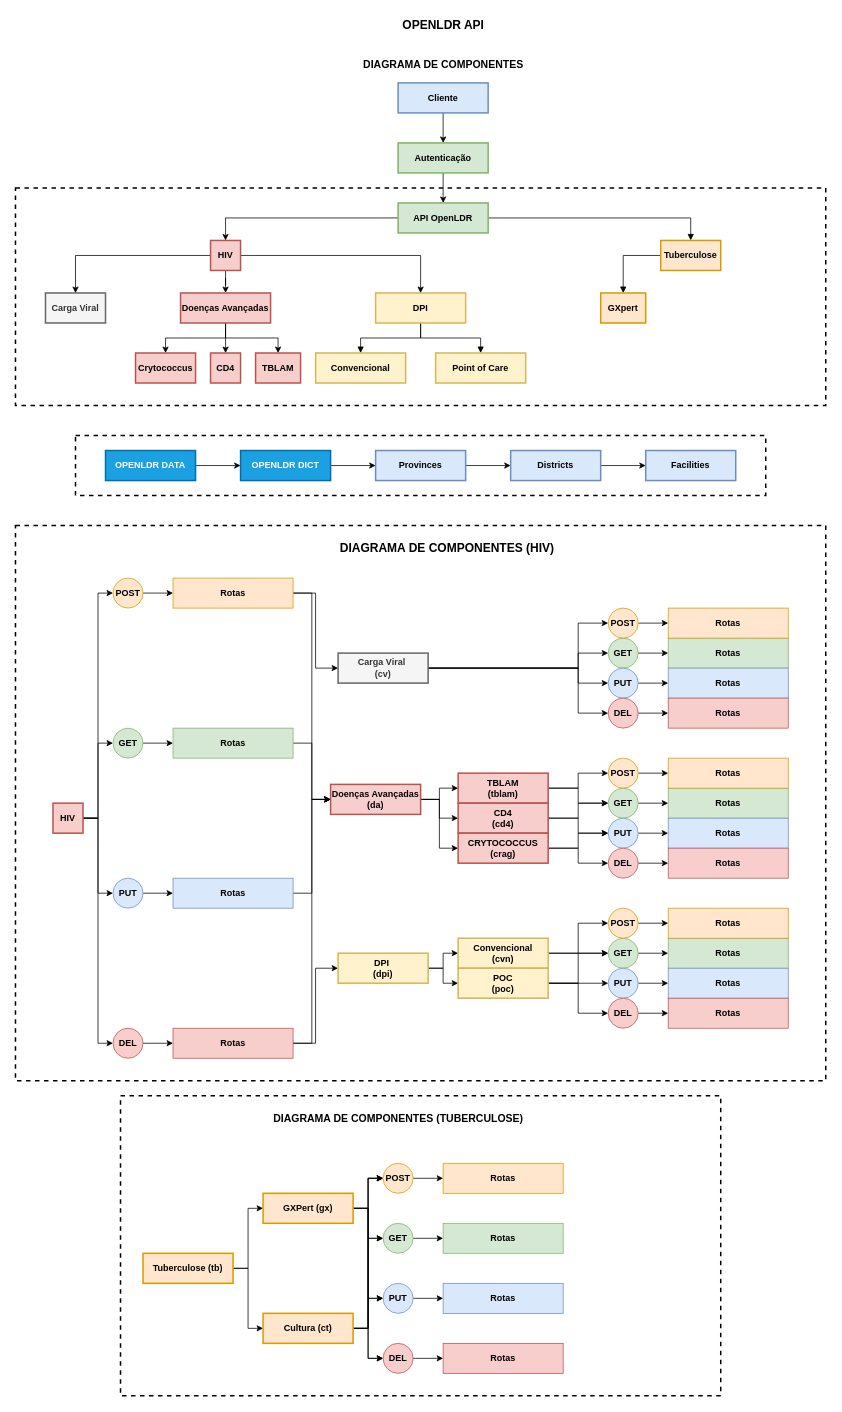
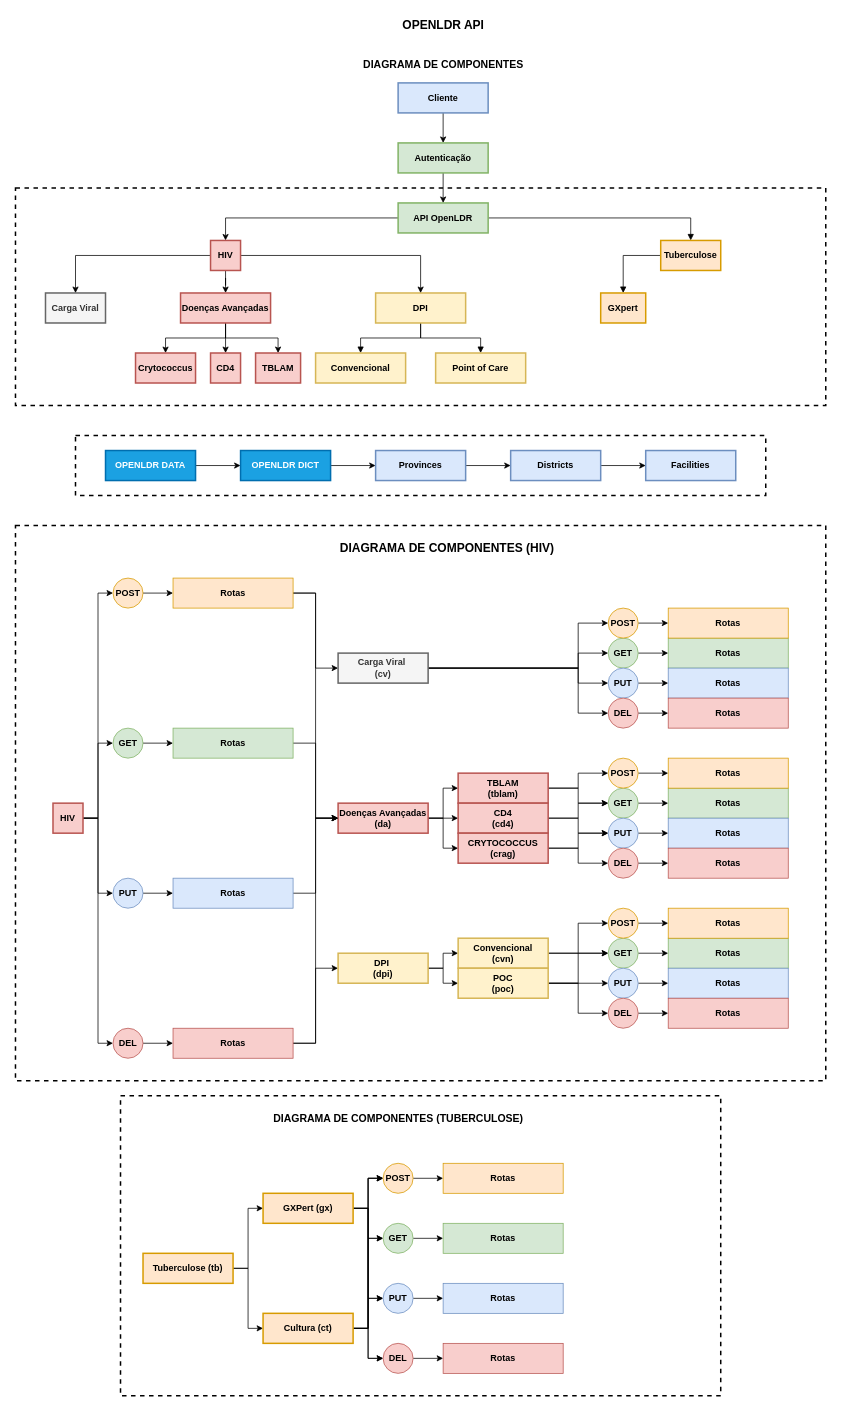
node "Doenças Avançadas (da)": moved (375, 799) -> (383, 818)
